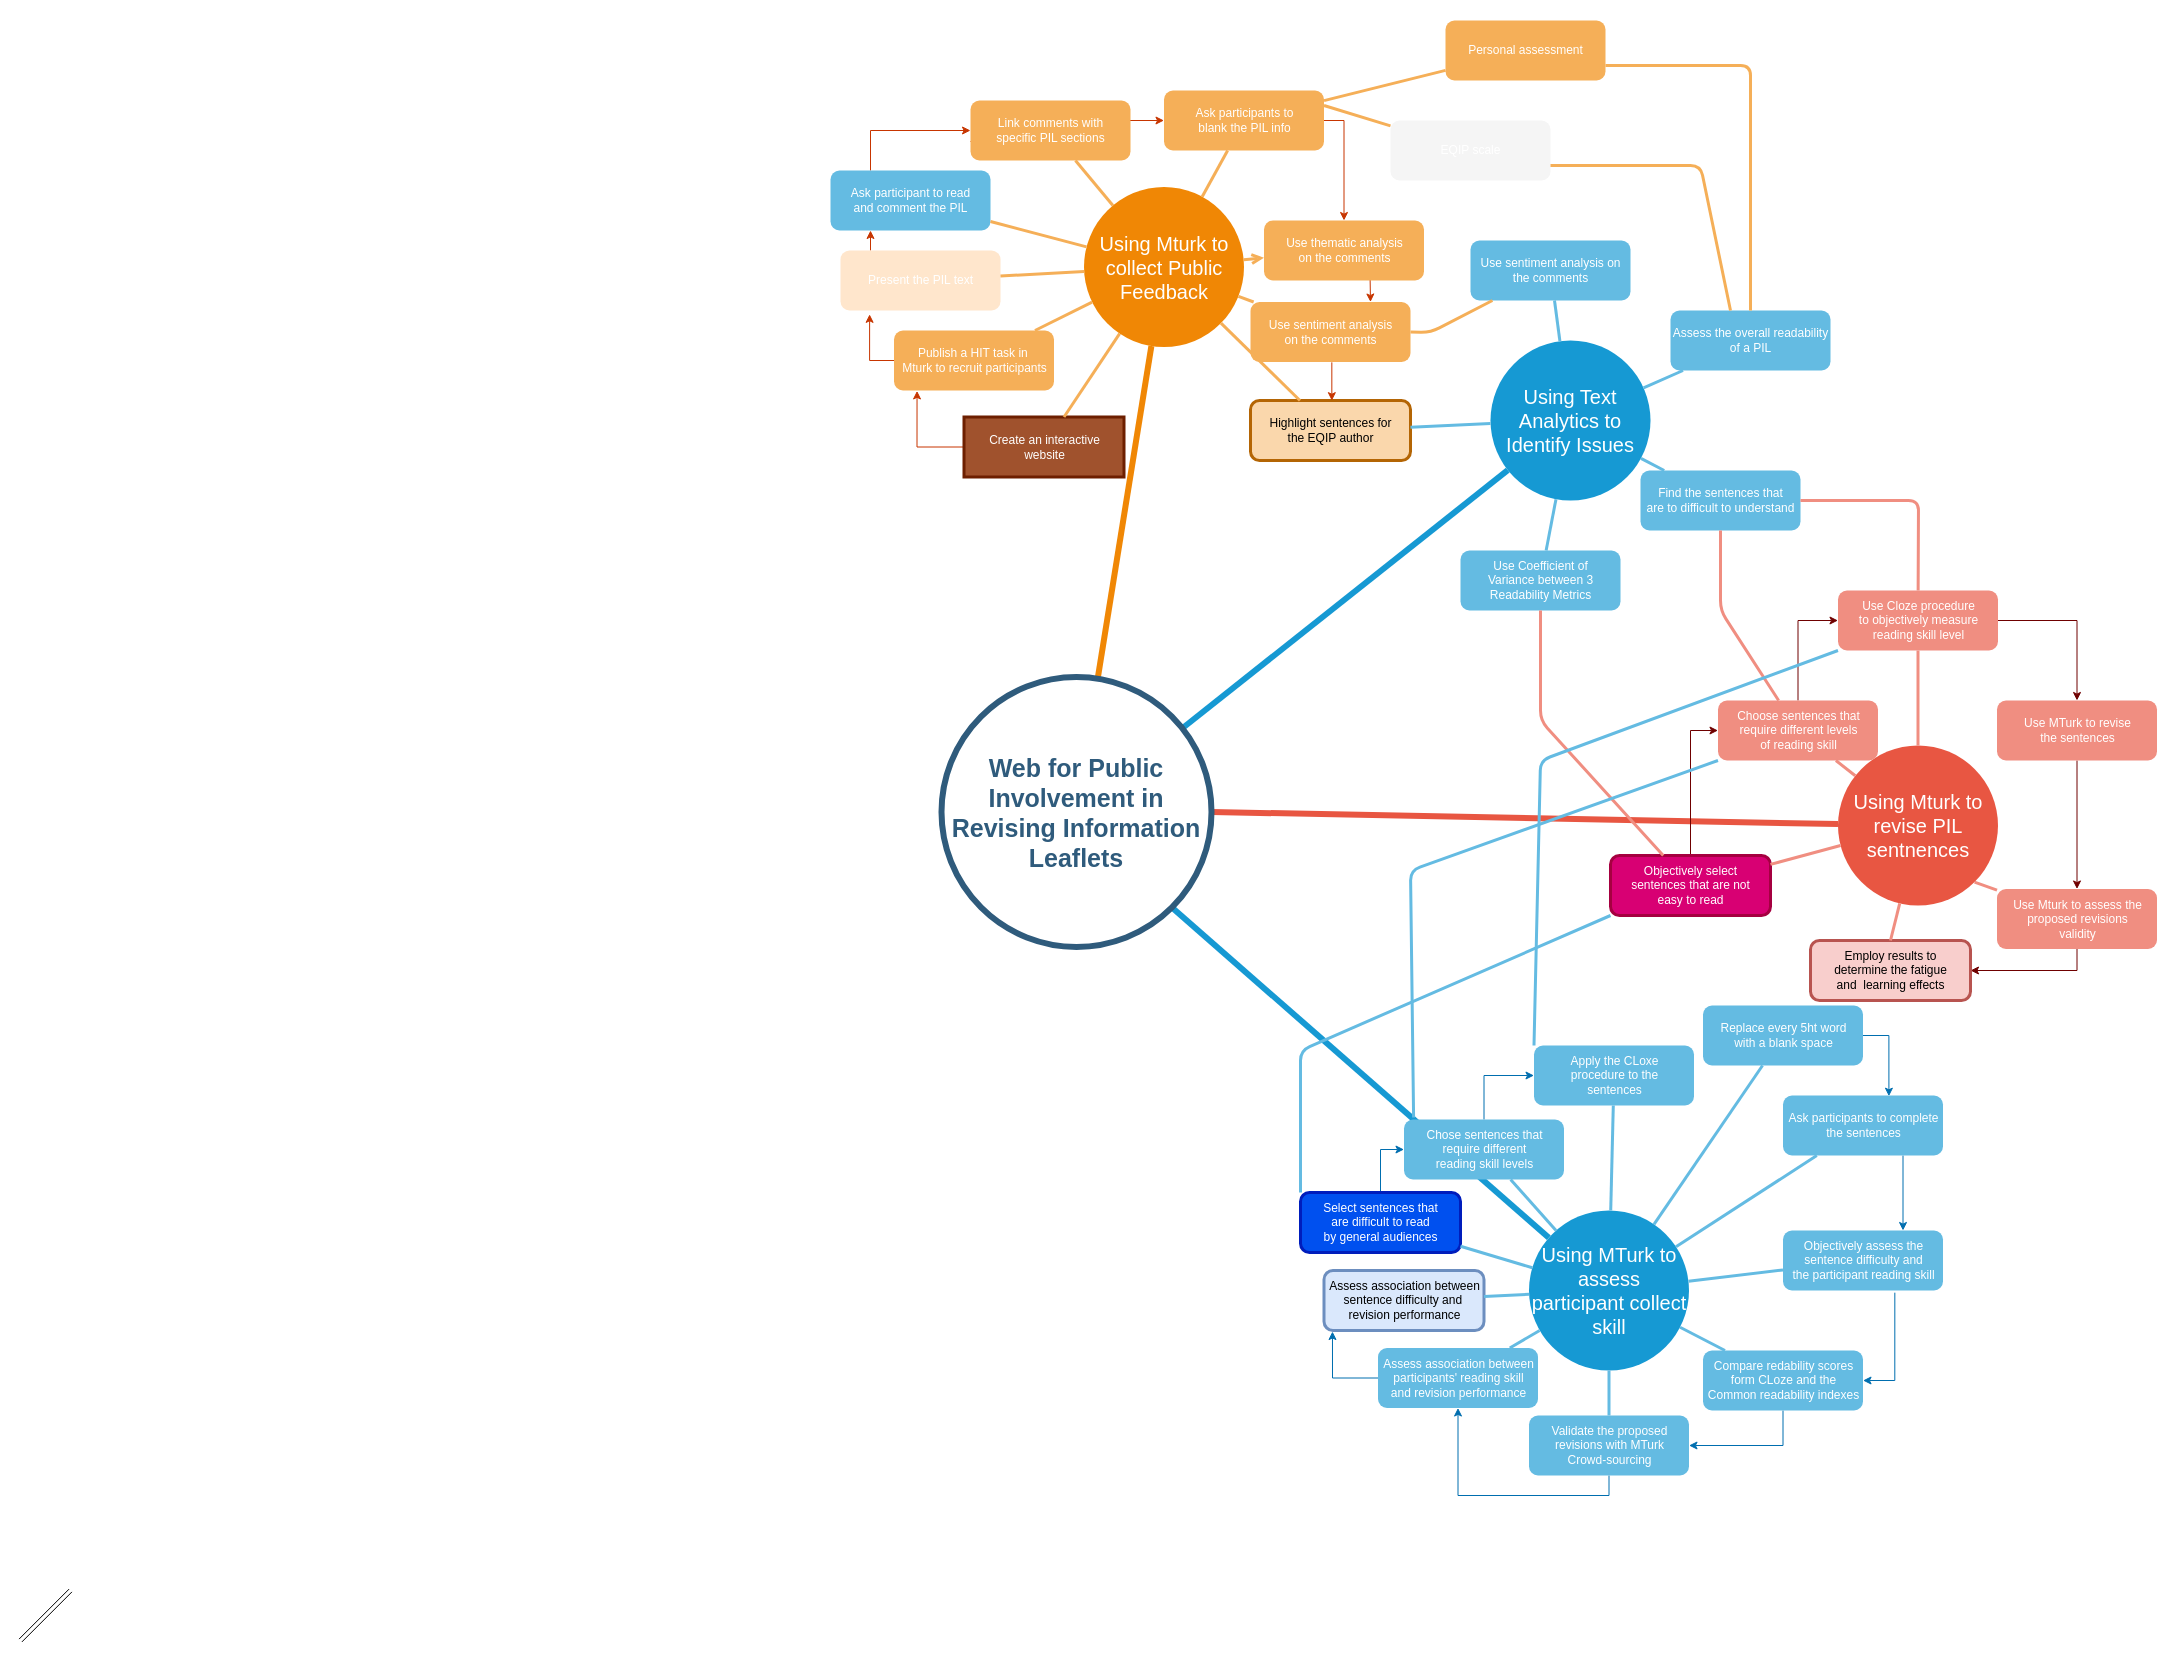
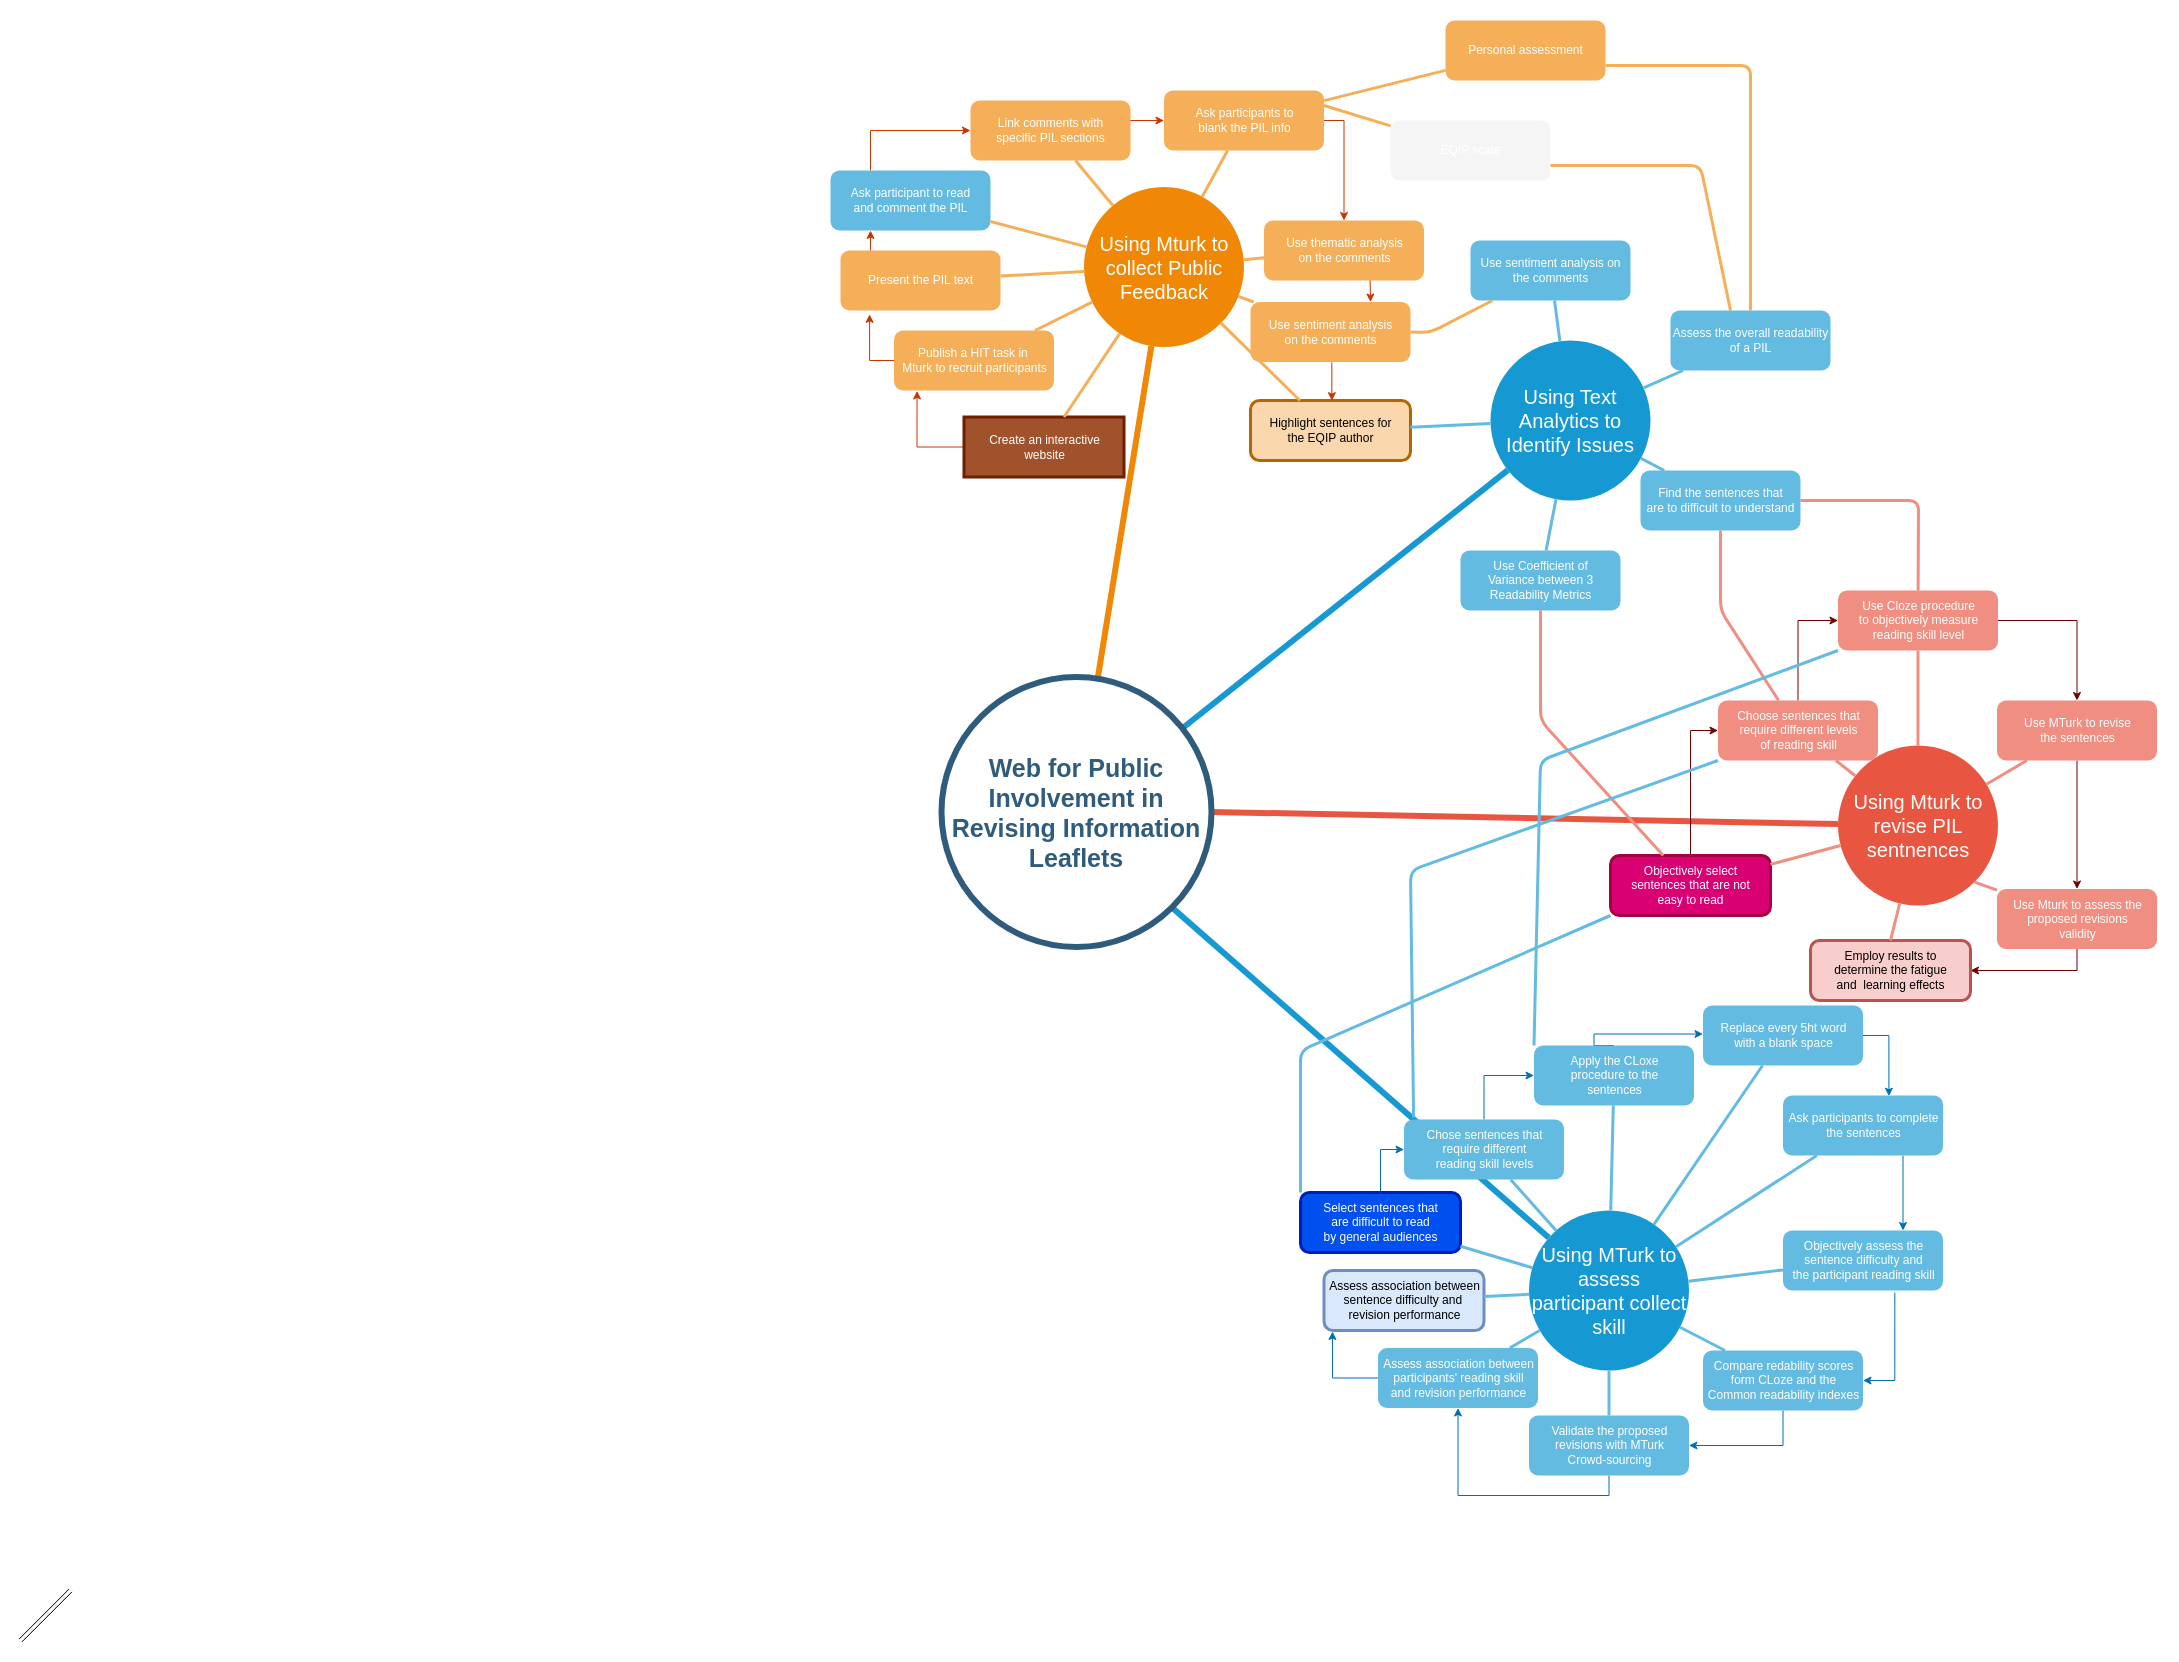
edge "Using Mturk to collect Public Feedback" -> "Use thematic analysis on the comments": arrowhead open -> none
node "Present the PIL text": fillcolor #ffe6cc -> #f5af58
edge "Use MTurk to revise the sentences" -- "Using Mturk to revise PIL sentnences": added
edge "Apply the CLoxe procedure to the sentences" -> "Replace every 5ht word with a blank space": added
